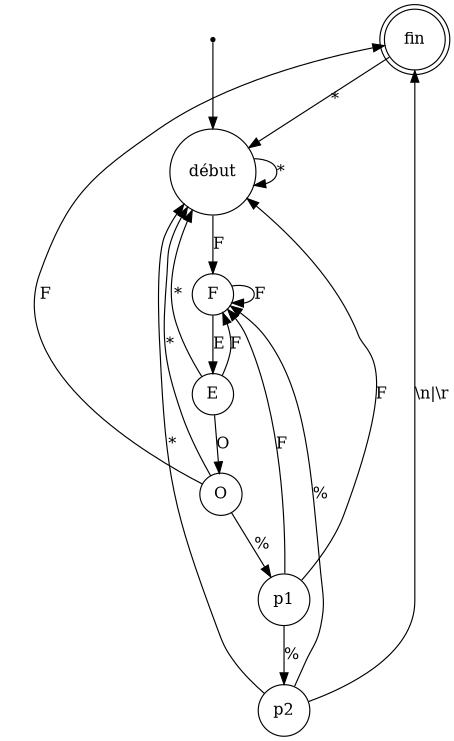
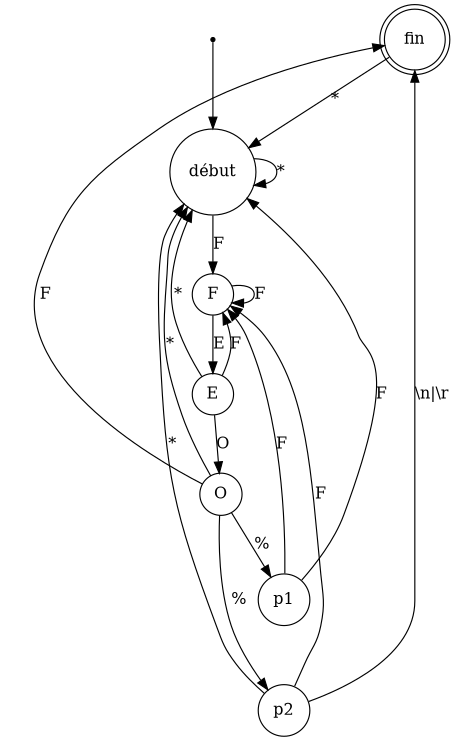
edge "p2" -> "F": label "%" -> "F"
edge "p1" -> "p2": now "O" -> "p2"
